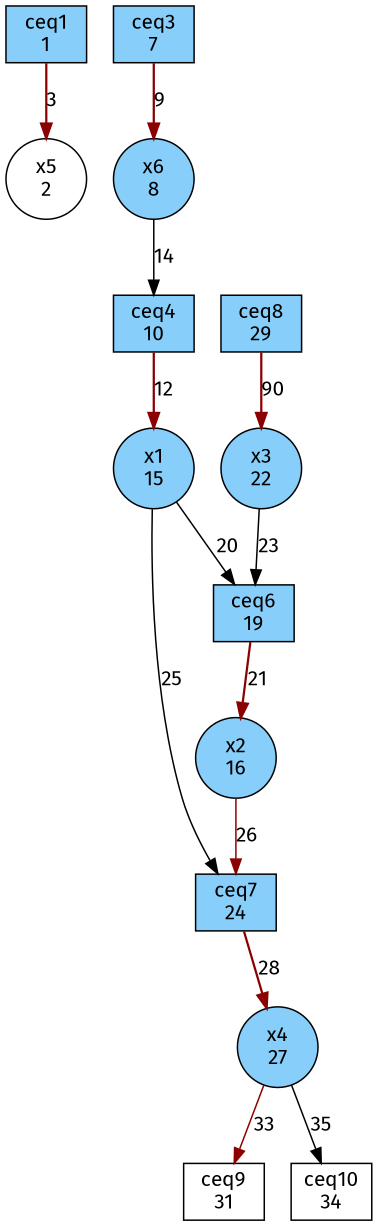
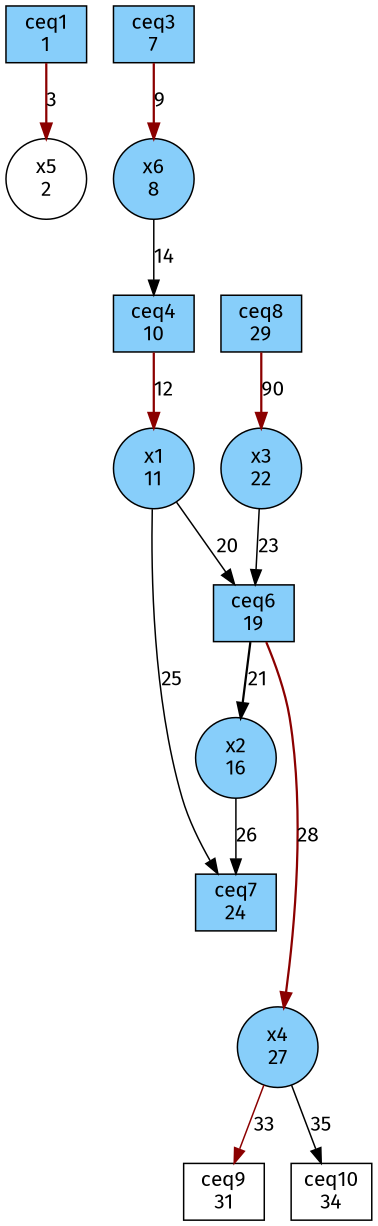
node "x1 15": label "x1 15" -> "x1 11"
edge "ceq6 19" -> "x2 16": color red4 -> black
edge "x2 16" -> "ceq7 24": color red4 -> black
edge "ceq7 24" -> "x4 27": now "ceq6 19" -> "x4 27"
